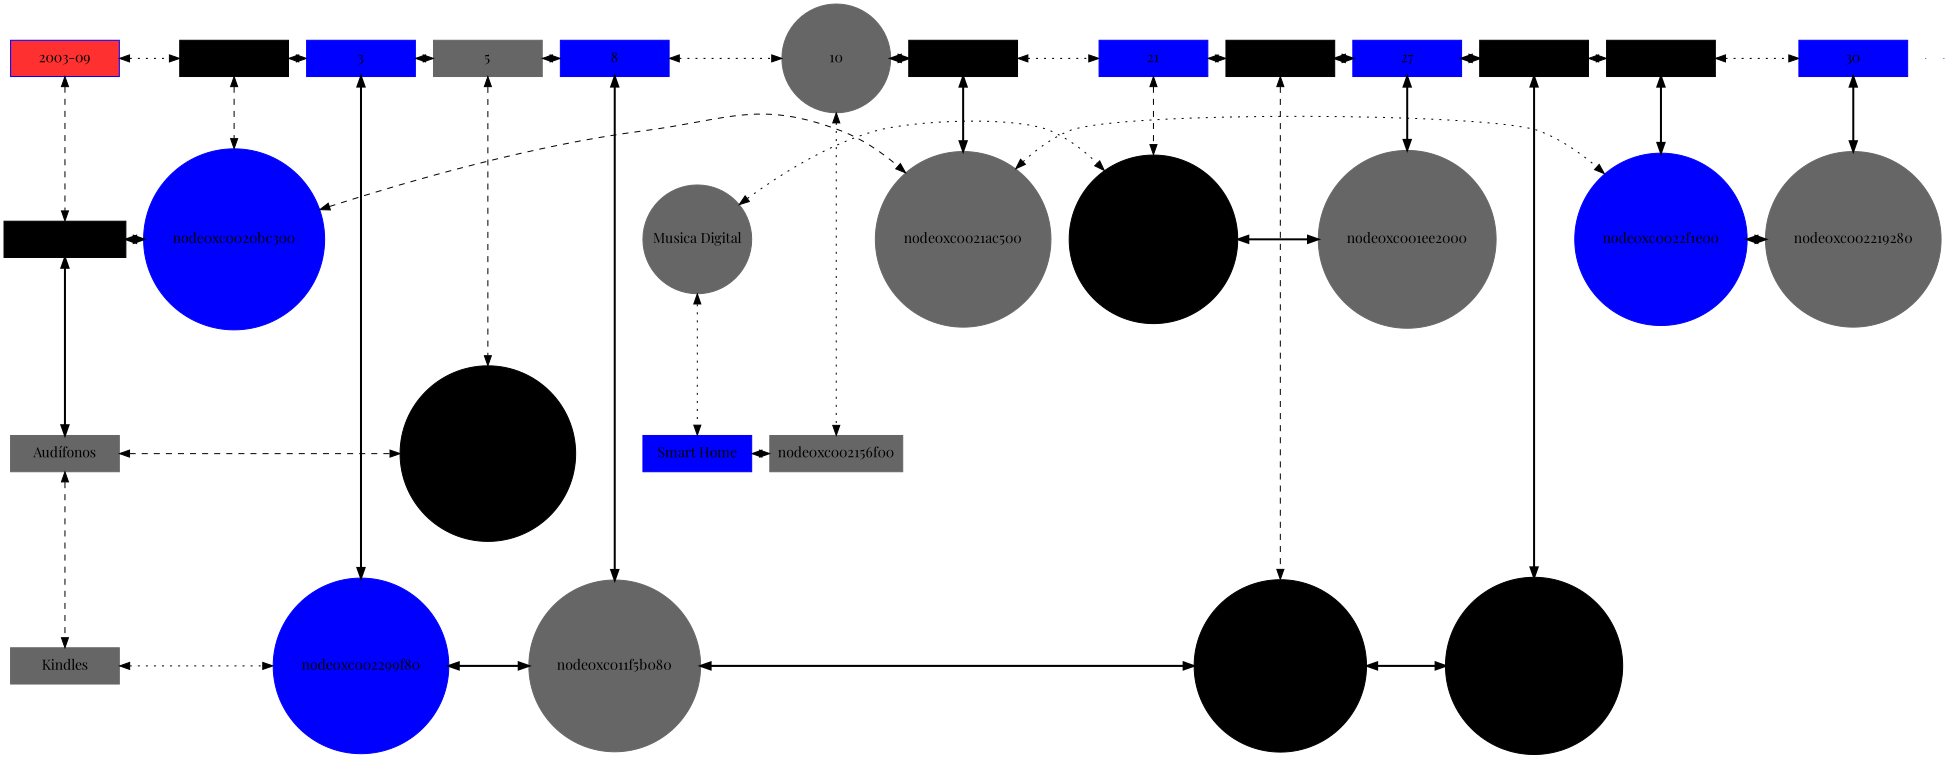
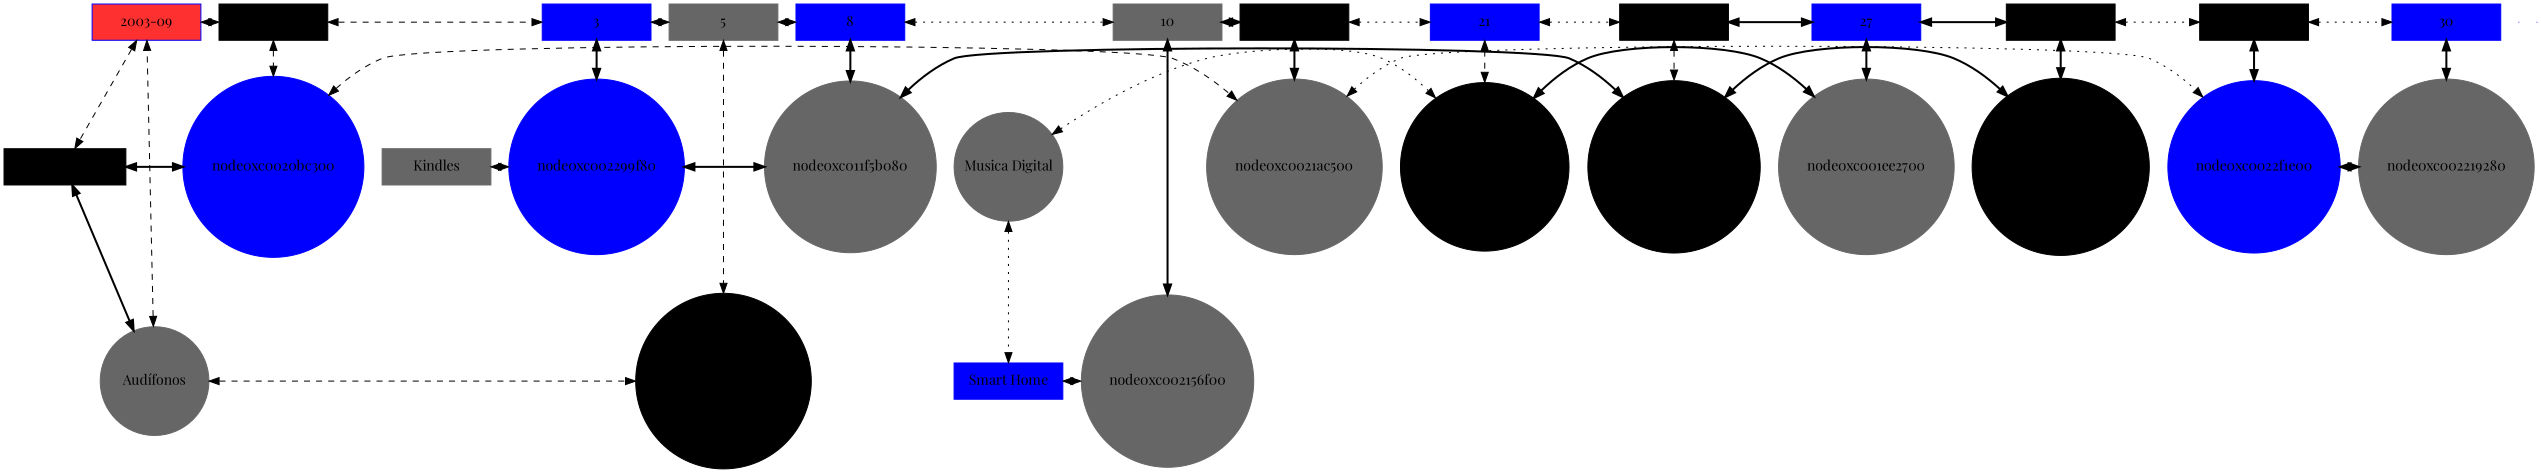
node "10": shape circle -> box
node "node0xc001ee2000": label "node0xc001ee2000" -> "node0xc001ee2700"
edge "10" -- "node0xc002156f00": style dotted -> bold
node "Audífonos": shape box -> circle
node "node0xc002156f00": shape box -> circle
edge "Audífonos" -- "Kindles": now "Audífonos" -- "2003-09"
